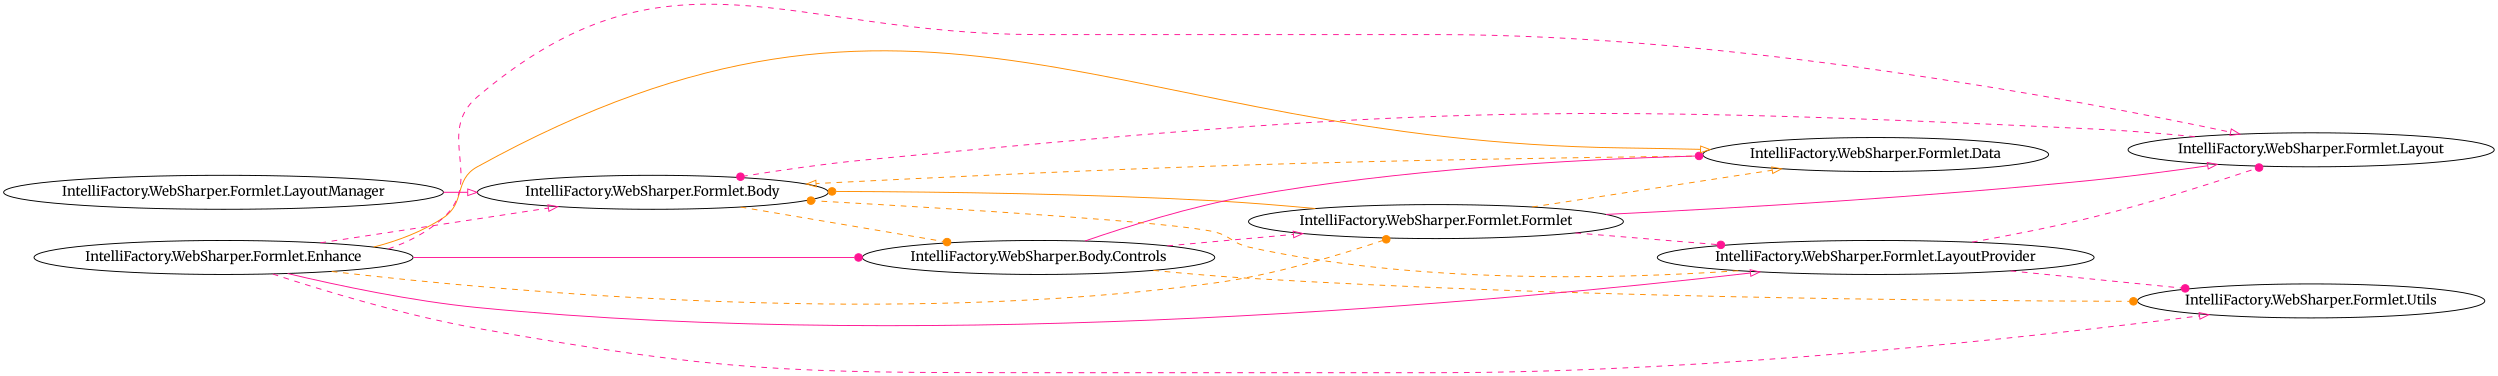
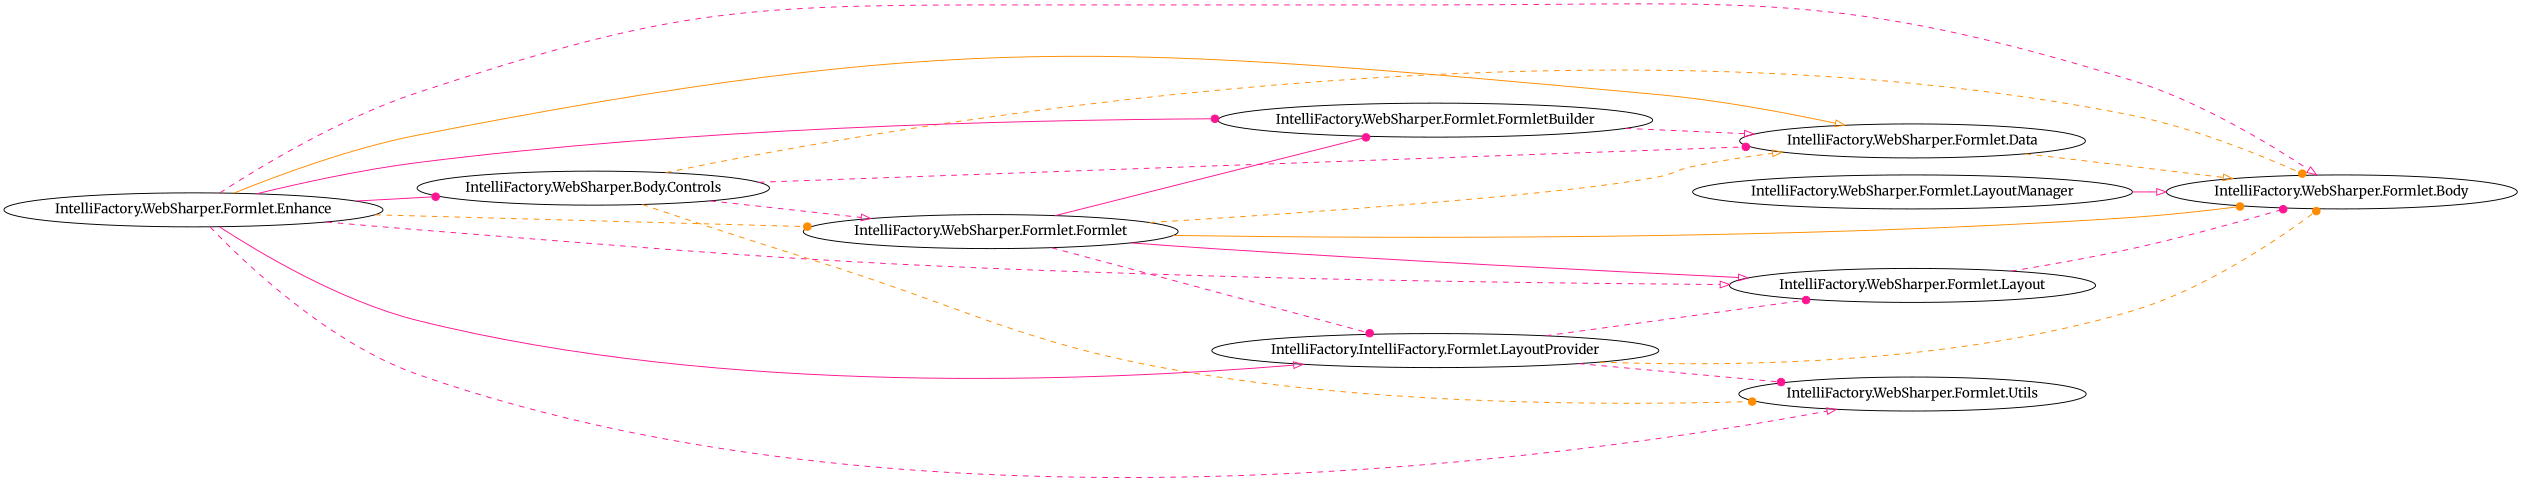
node "IntelliFactory.WebSharper.Formlet.FormletBuilder": added
edge "IntelliFactory.WebSharper.Body.Controls" -> "IntelliFactory.WebSharper.Formlet.Data": style solid -> dashed
edge "IntelliFactory.WebSharper.Formlet.Body" -> "IntelliFactory.WebSharper.Body.Controls": reversed
node "IntelliFactory.WebSharper.Formlet.LayoutProvider": label "IntelliFactory.WebSharper.Formlet.LayoutProvider" -> "IntelliFactory.IntelliFactory.Formlet.LayoutProvider"
